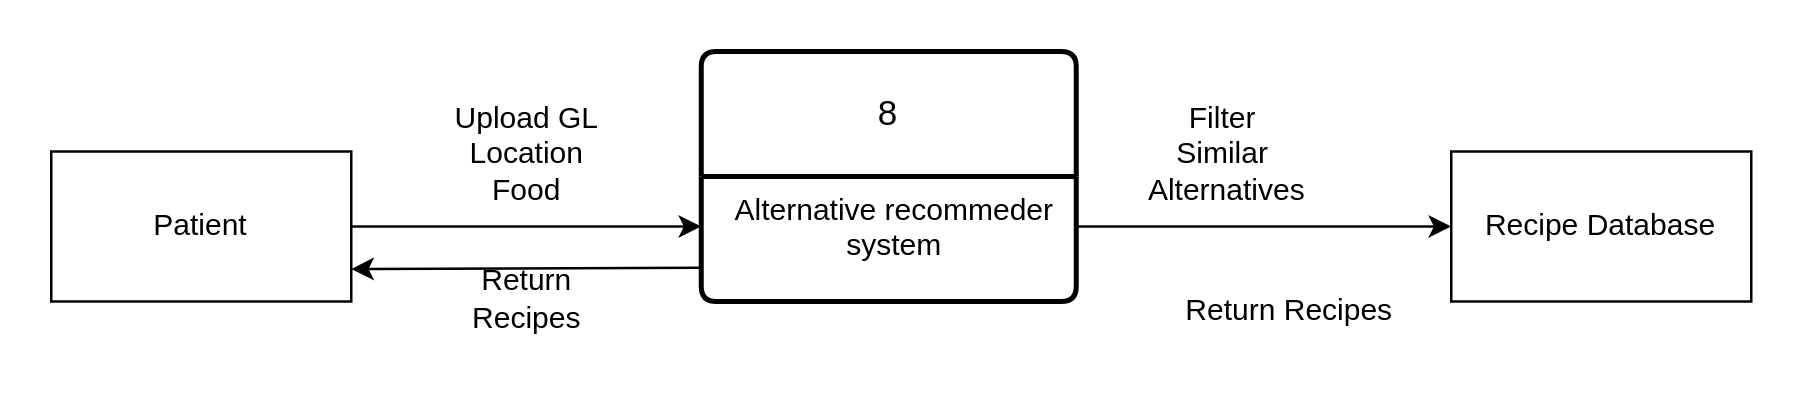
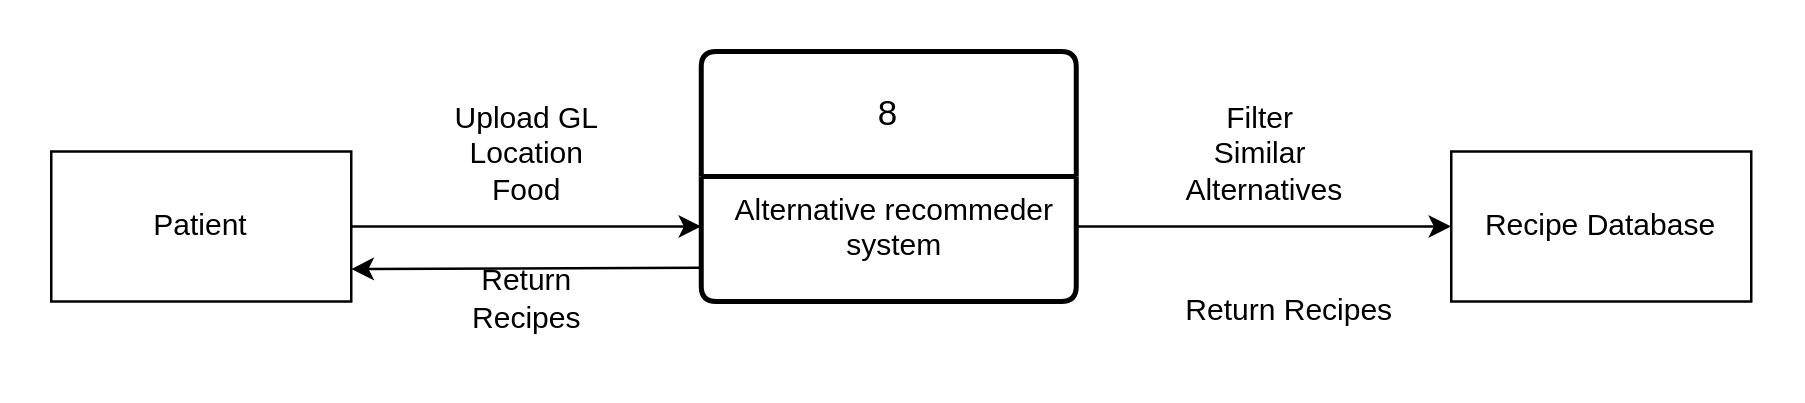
node "Filter Similar Alternatives": moved (1226, 154) -> (1264, 154)
